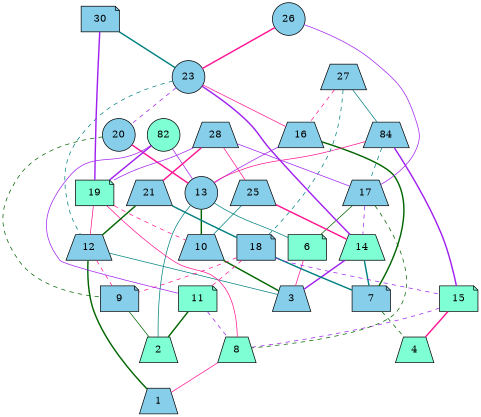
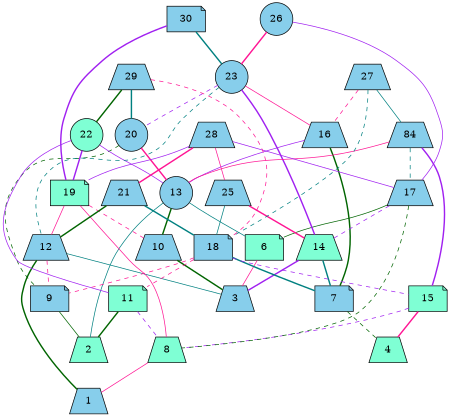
node "29": added
node "82": label "82" -> "22"
edge "25" -- "10": now "25" -- "18"
